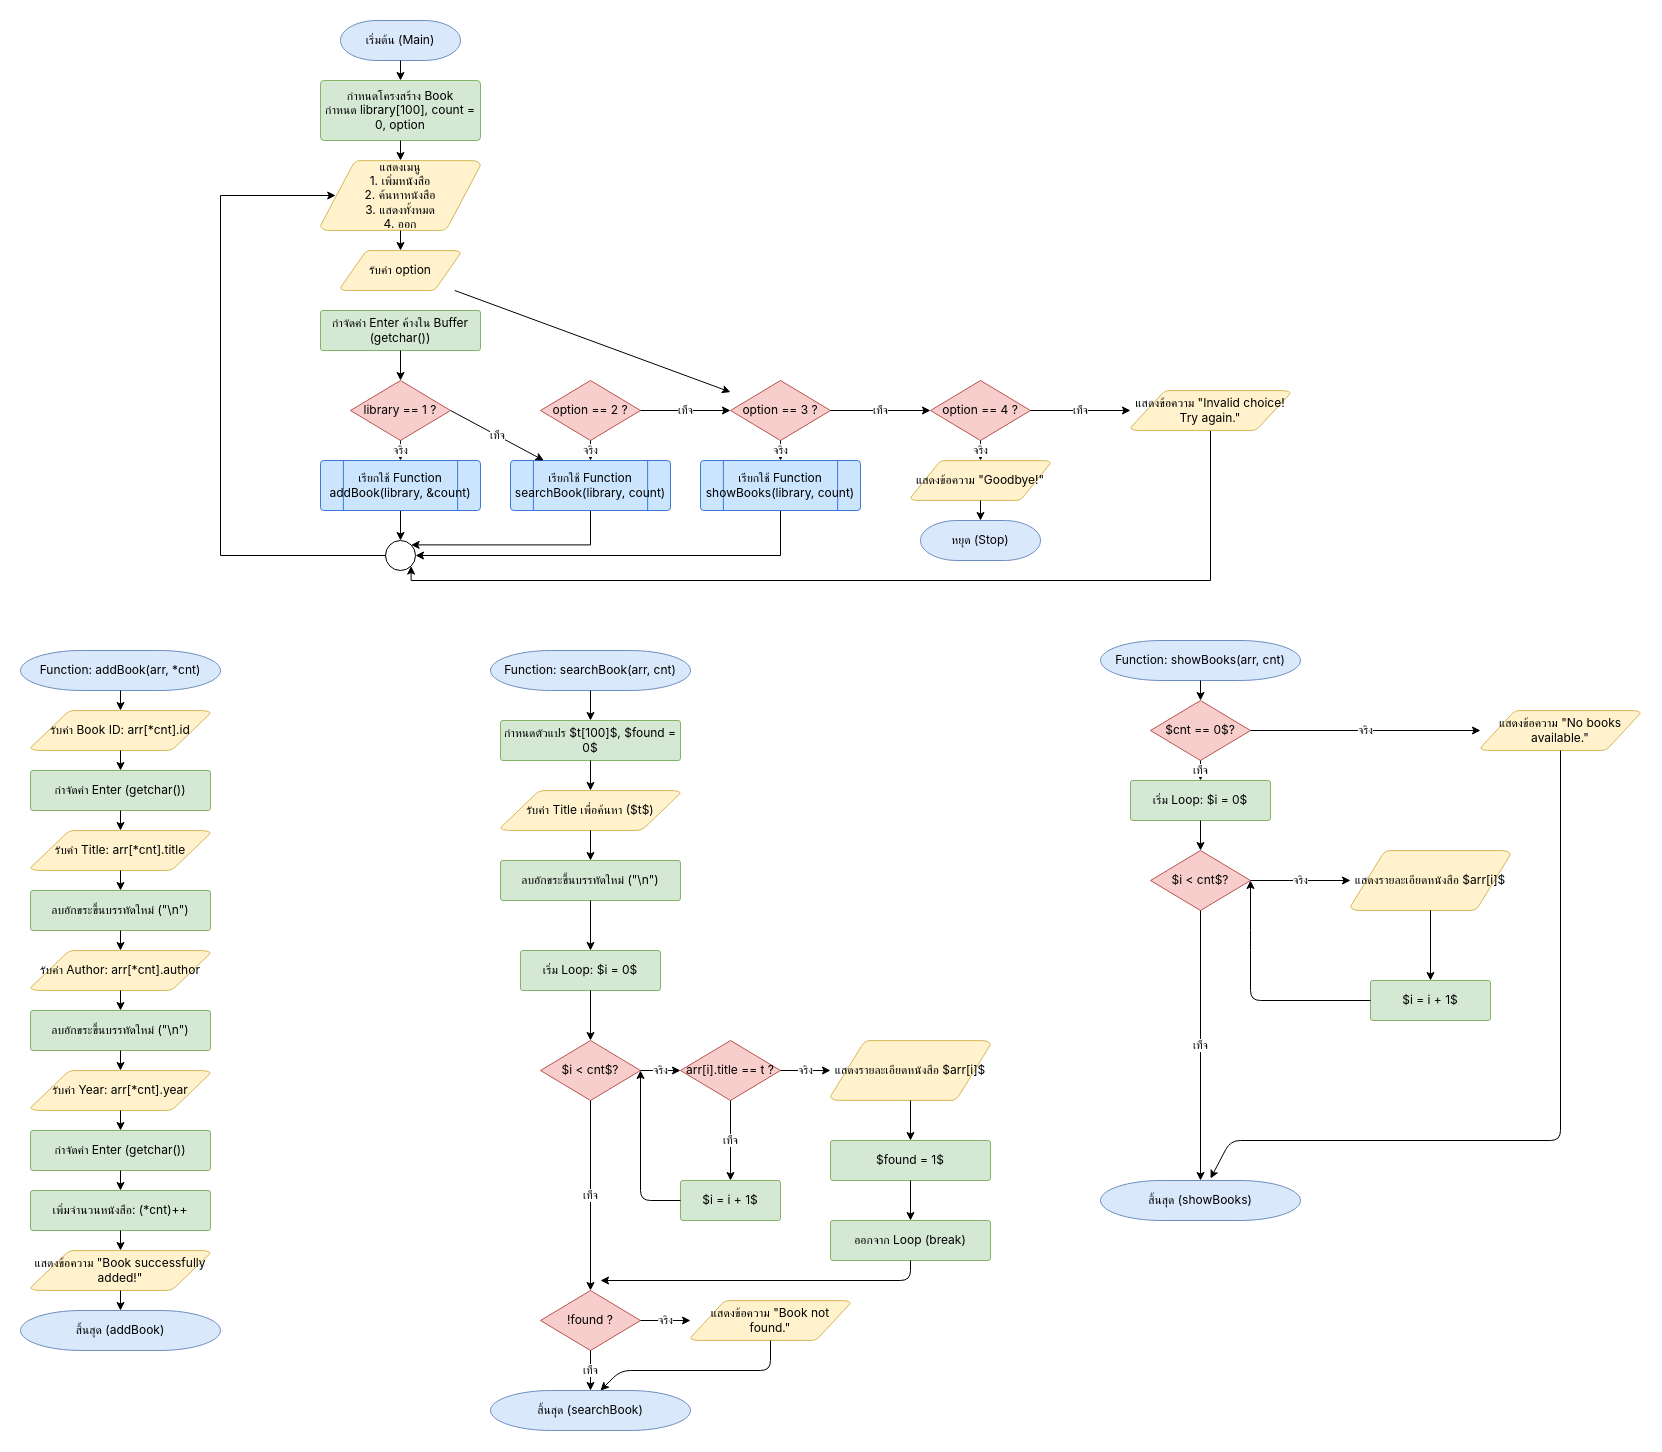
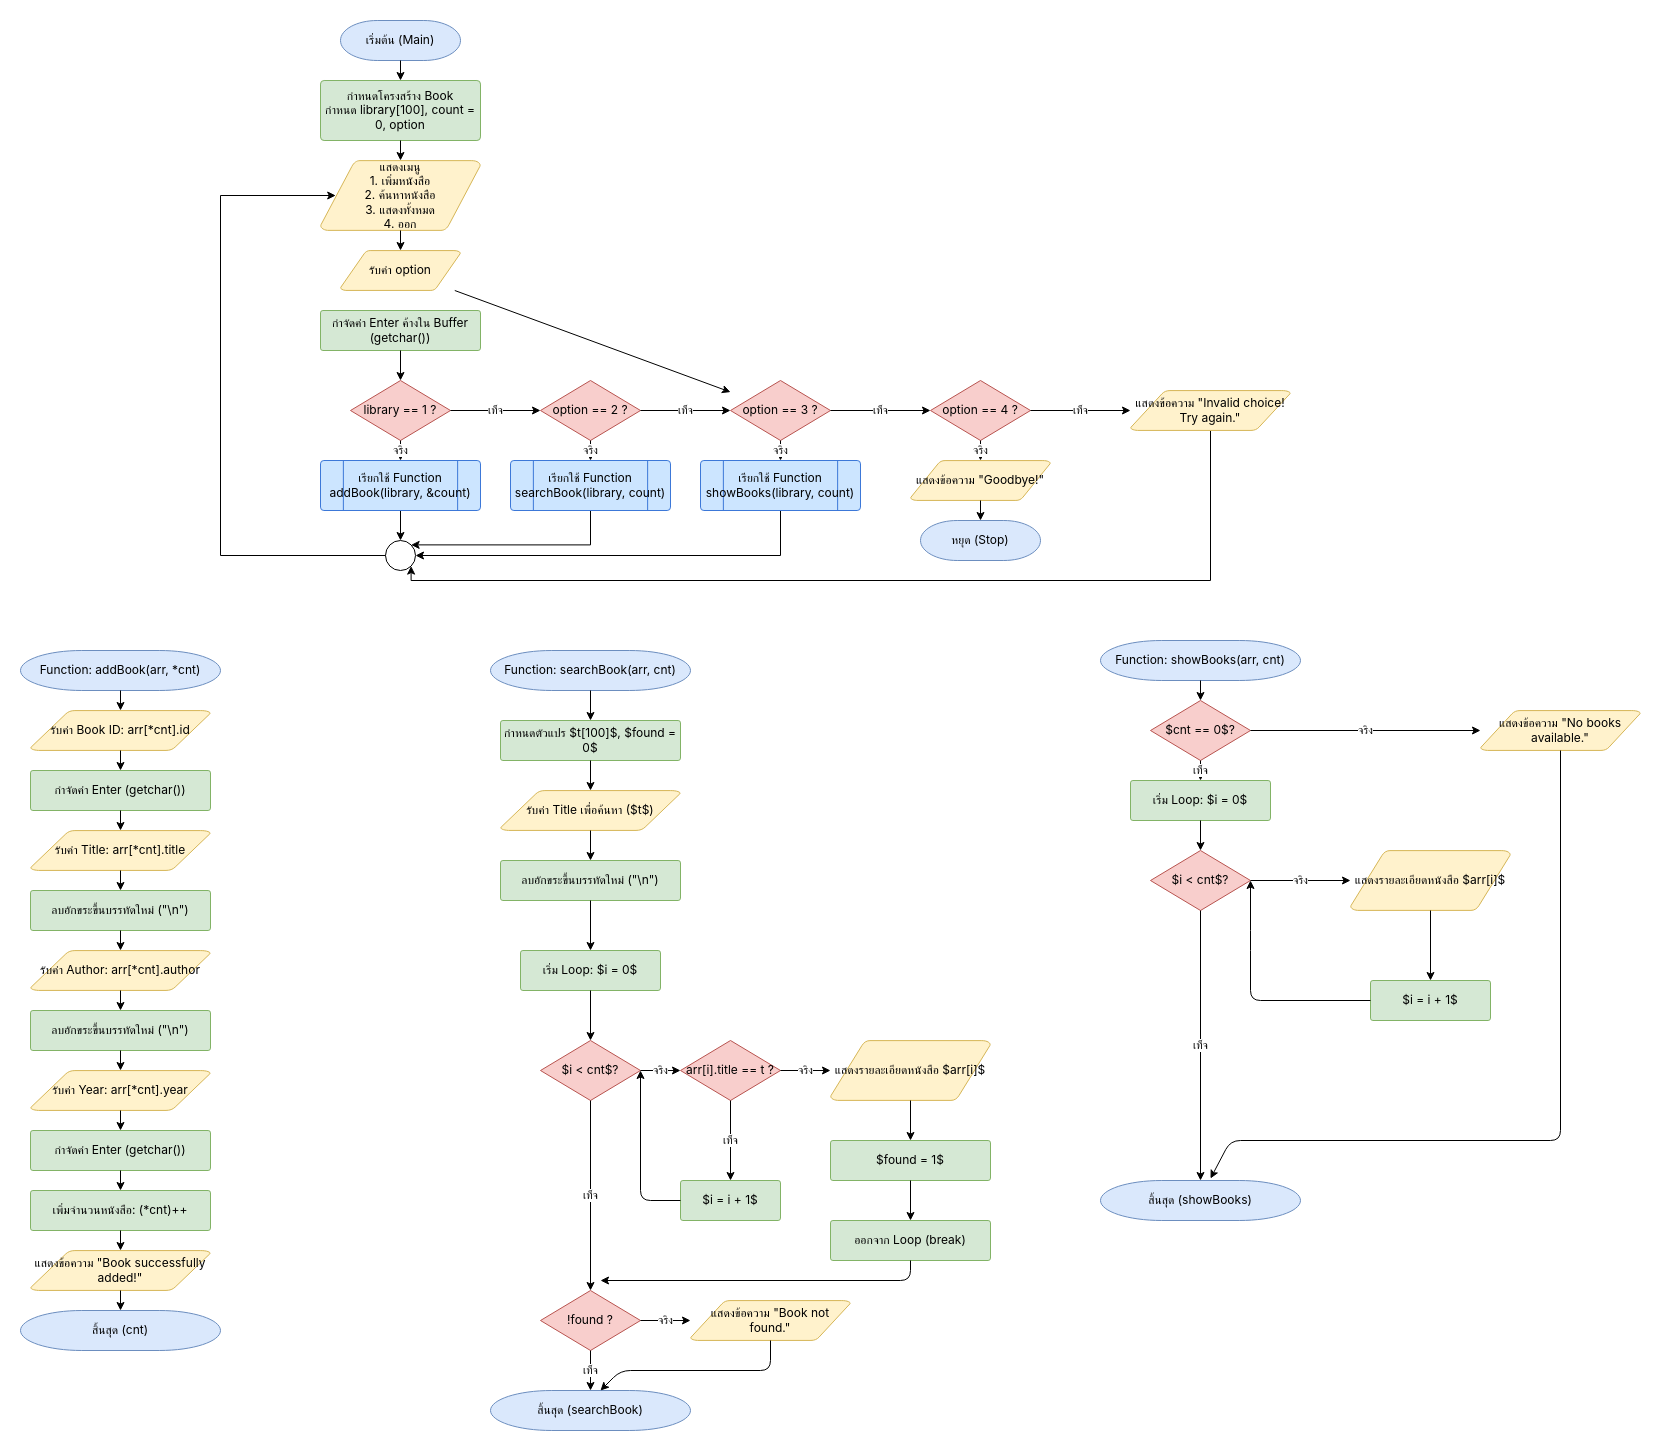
edge "library == 1 ?" -> "เรียกใช้ Function searchBook(library, count)": now "library == 1 ?" -> "option == 2 ?"
node "สิ้นสุด (addBook)": label "สิ้นสุด (addBook)" -> "สิ้นสุด (cnt)"
